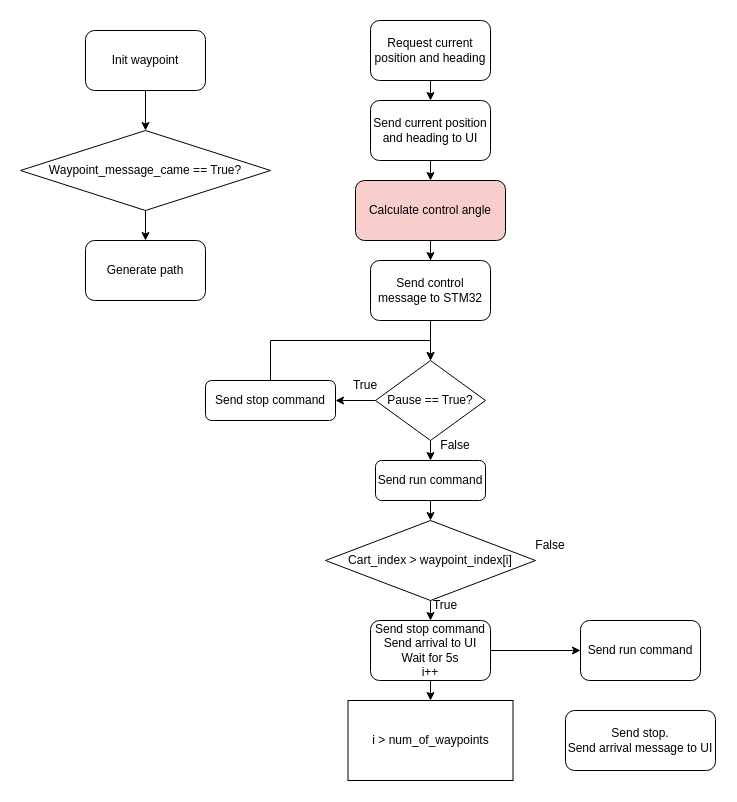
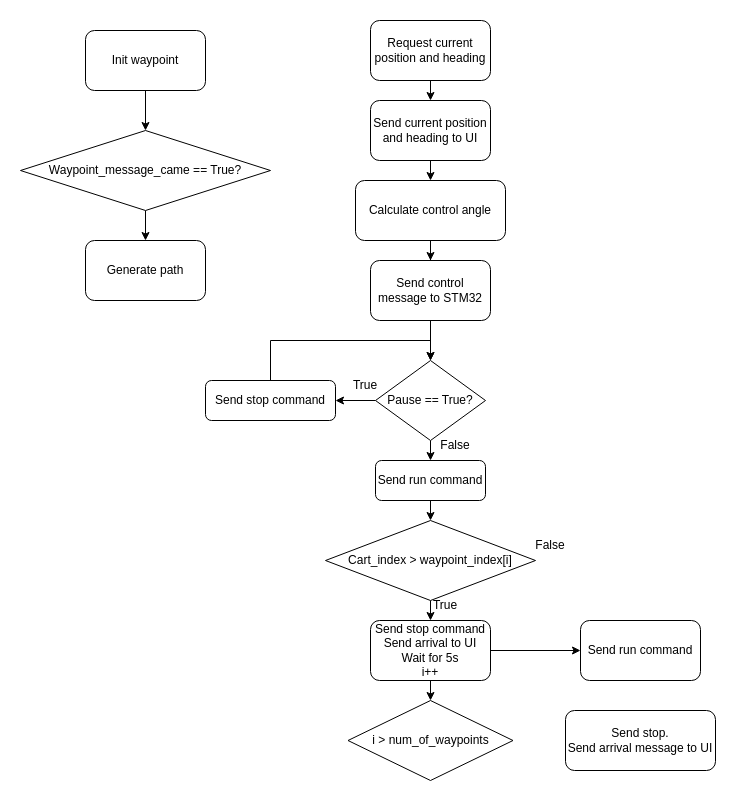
node "Calculate control angle": fillcolor #f8cecc -> #ffffff
node "i > num_of_waypoints": shape rectangle -> diamond
